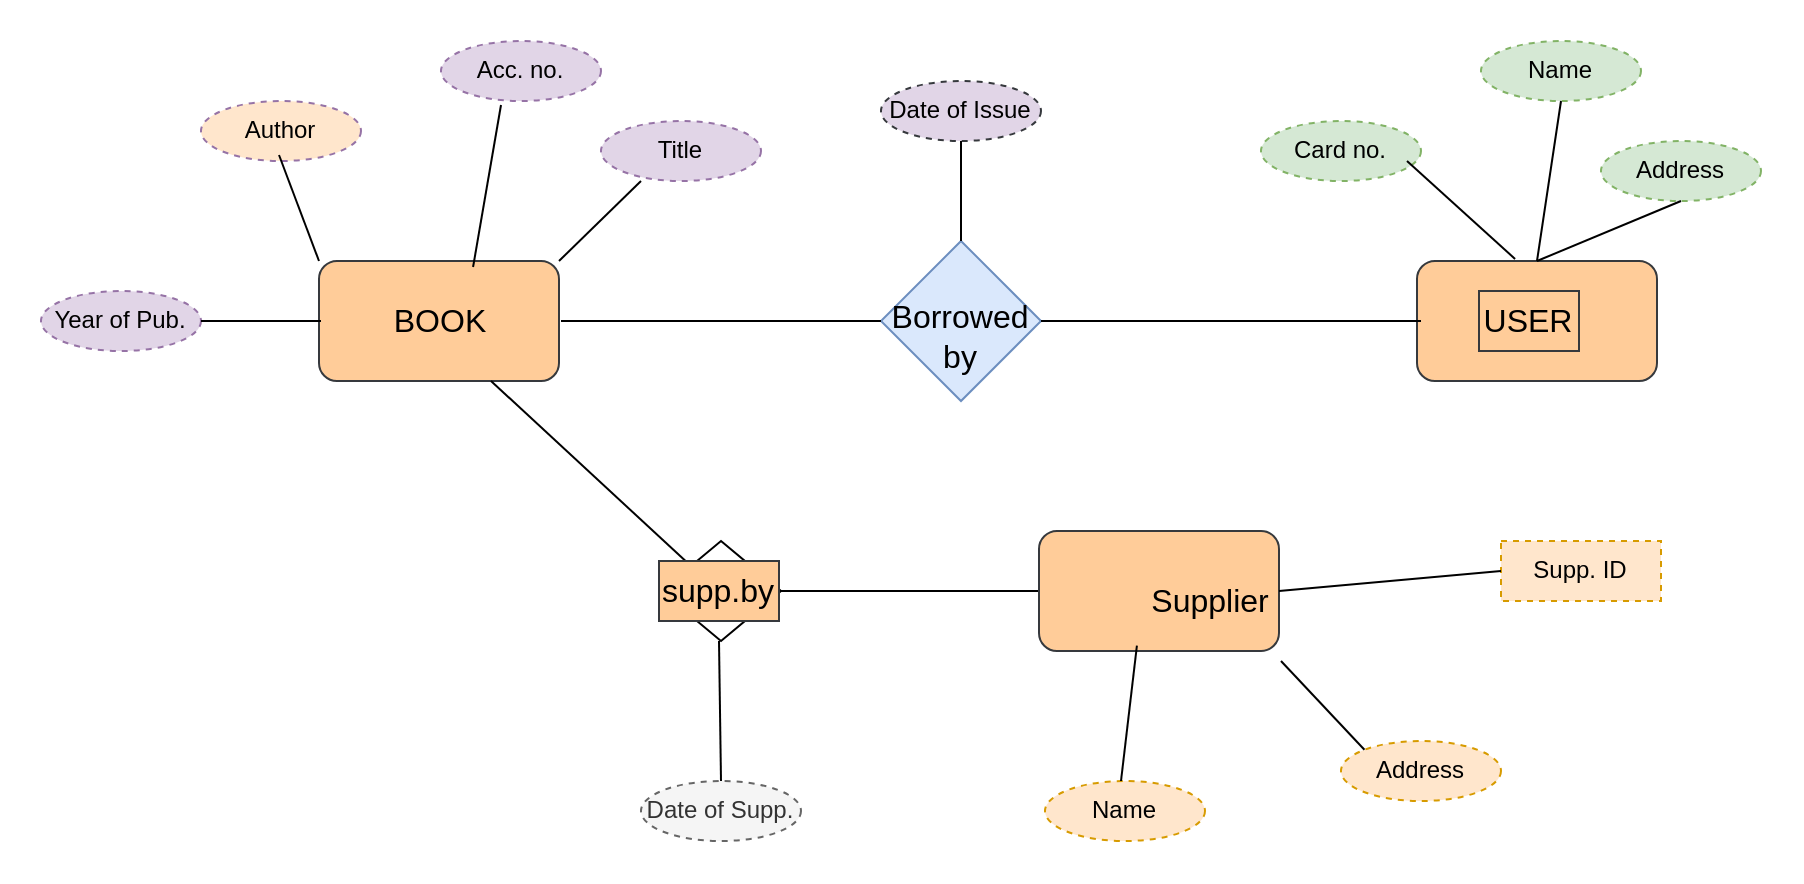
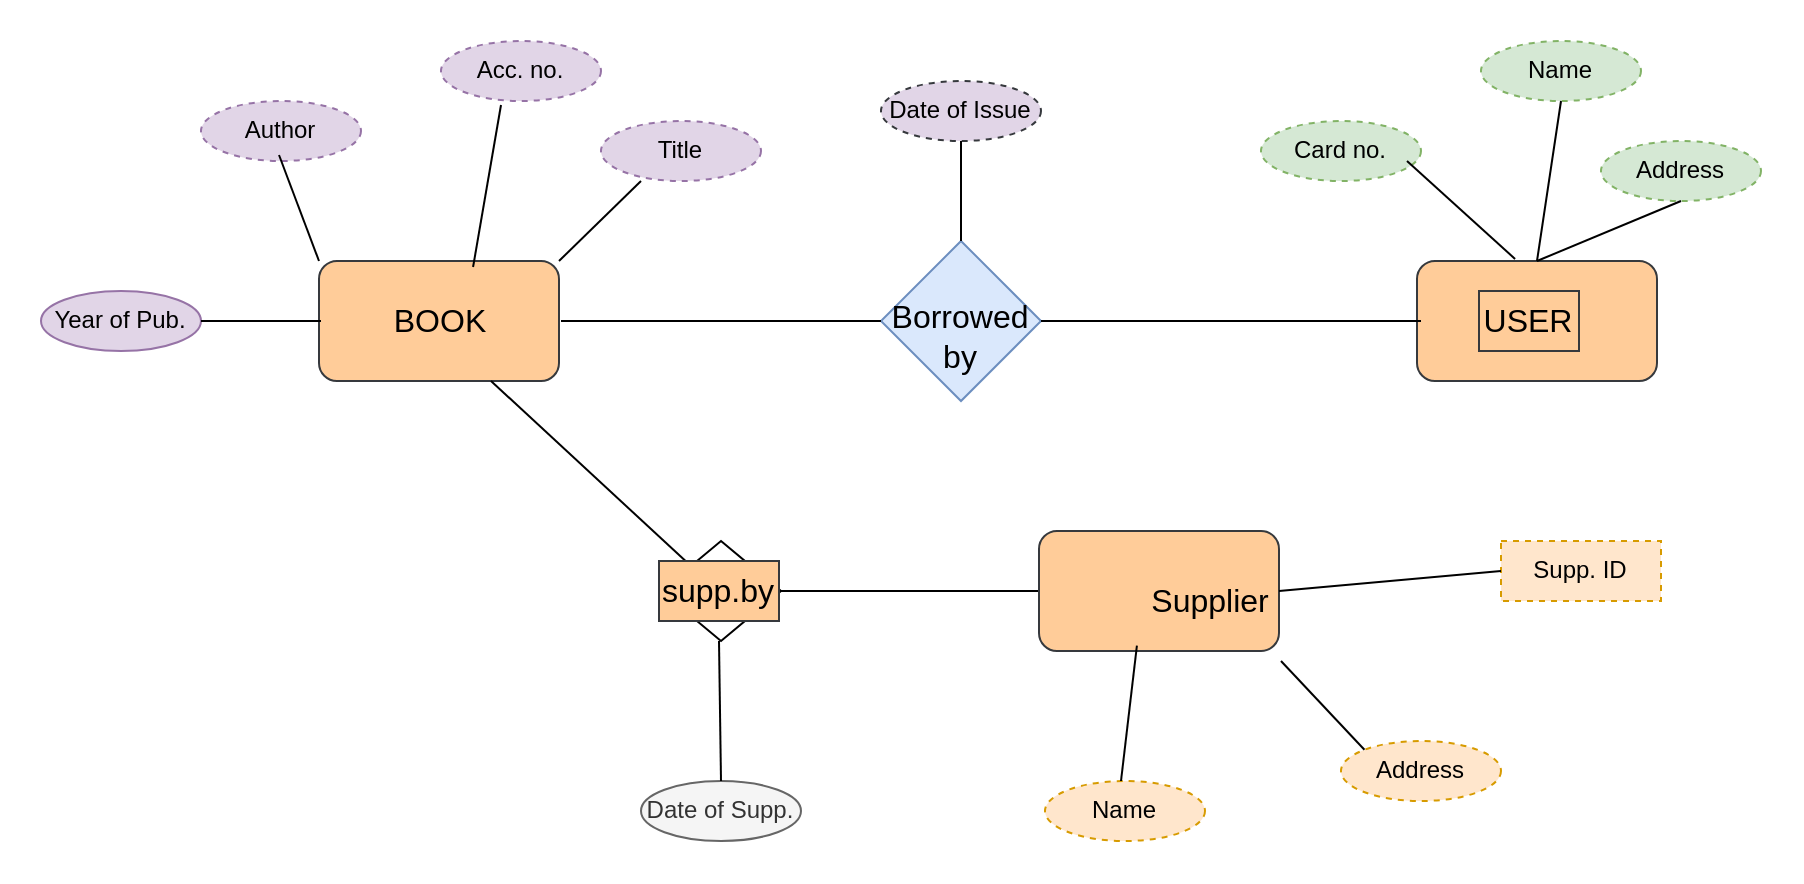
node "Author": fillcolor #ffe6cc -> #e1d5e7
node "Year of Pub.": style dashed -> solid
node "Date of Supp.": style dashed -> solid
